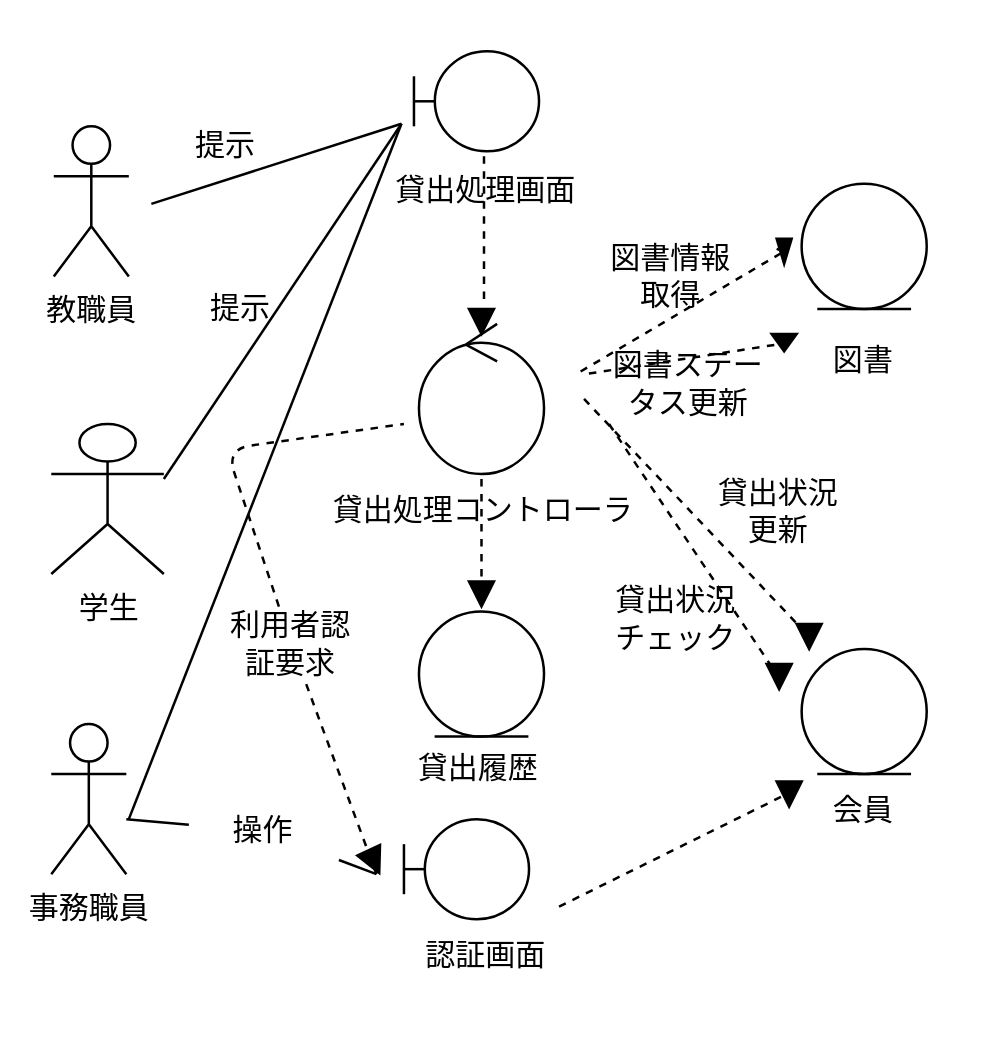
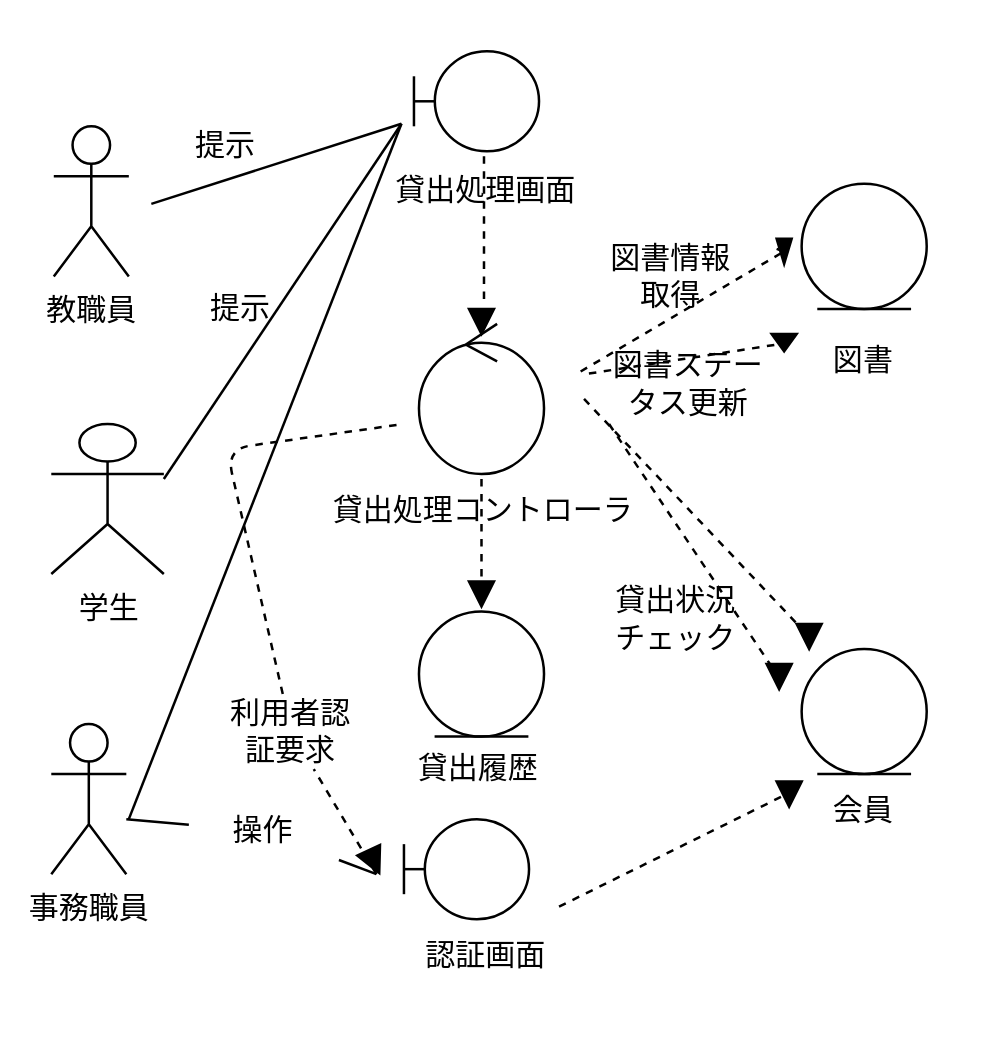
node "貸出状況更新": removed
node "利用者認証要求": moved (291, 644) -> (291, 731)
